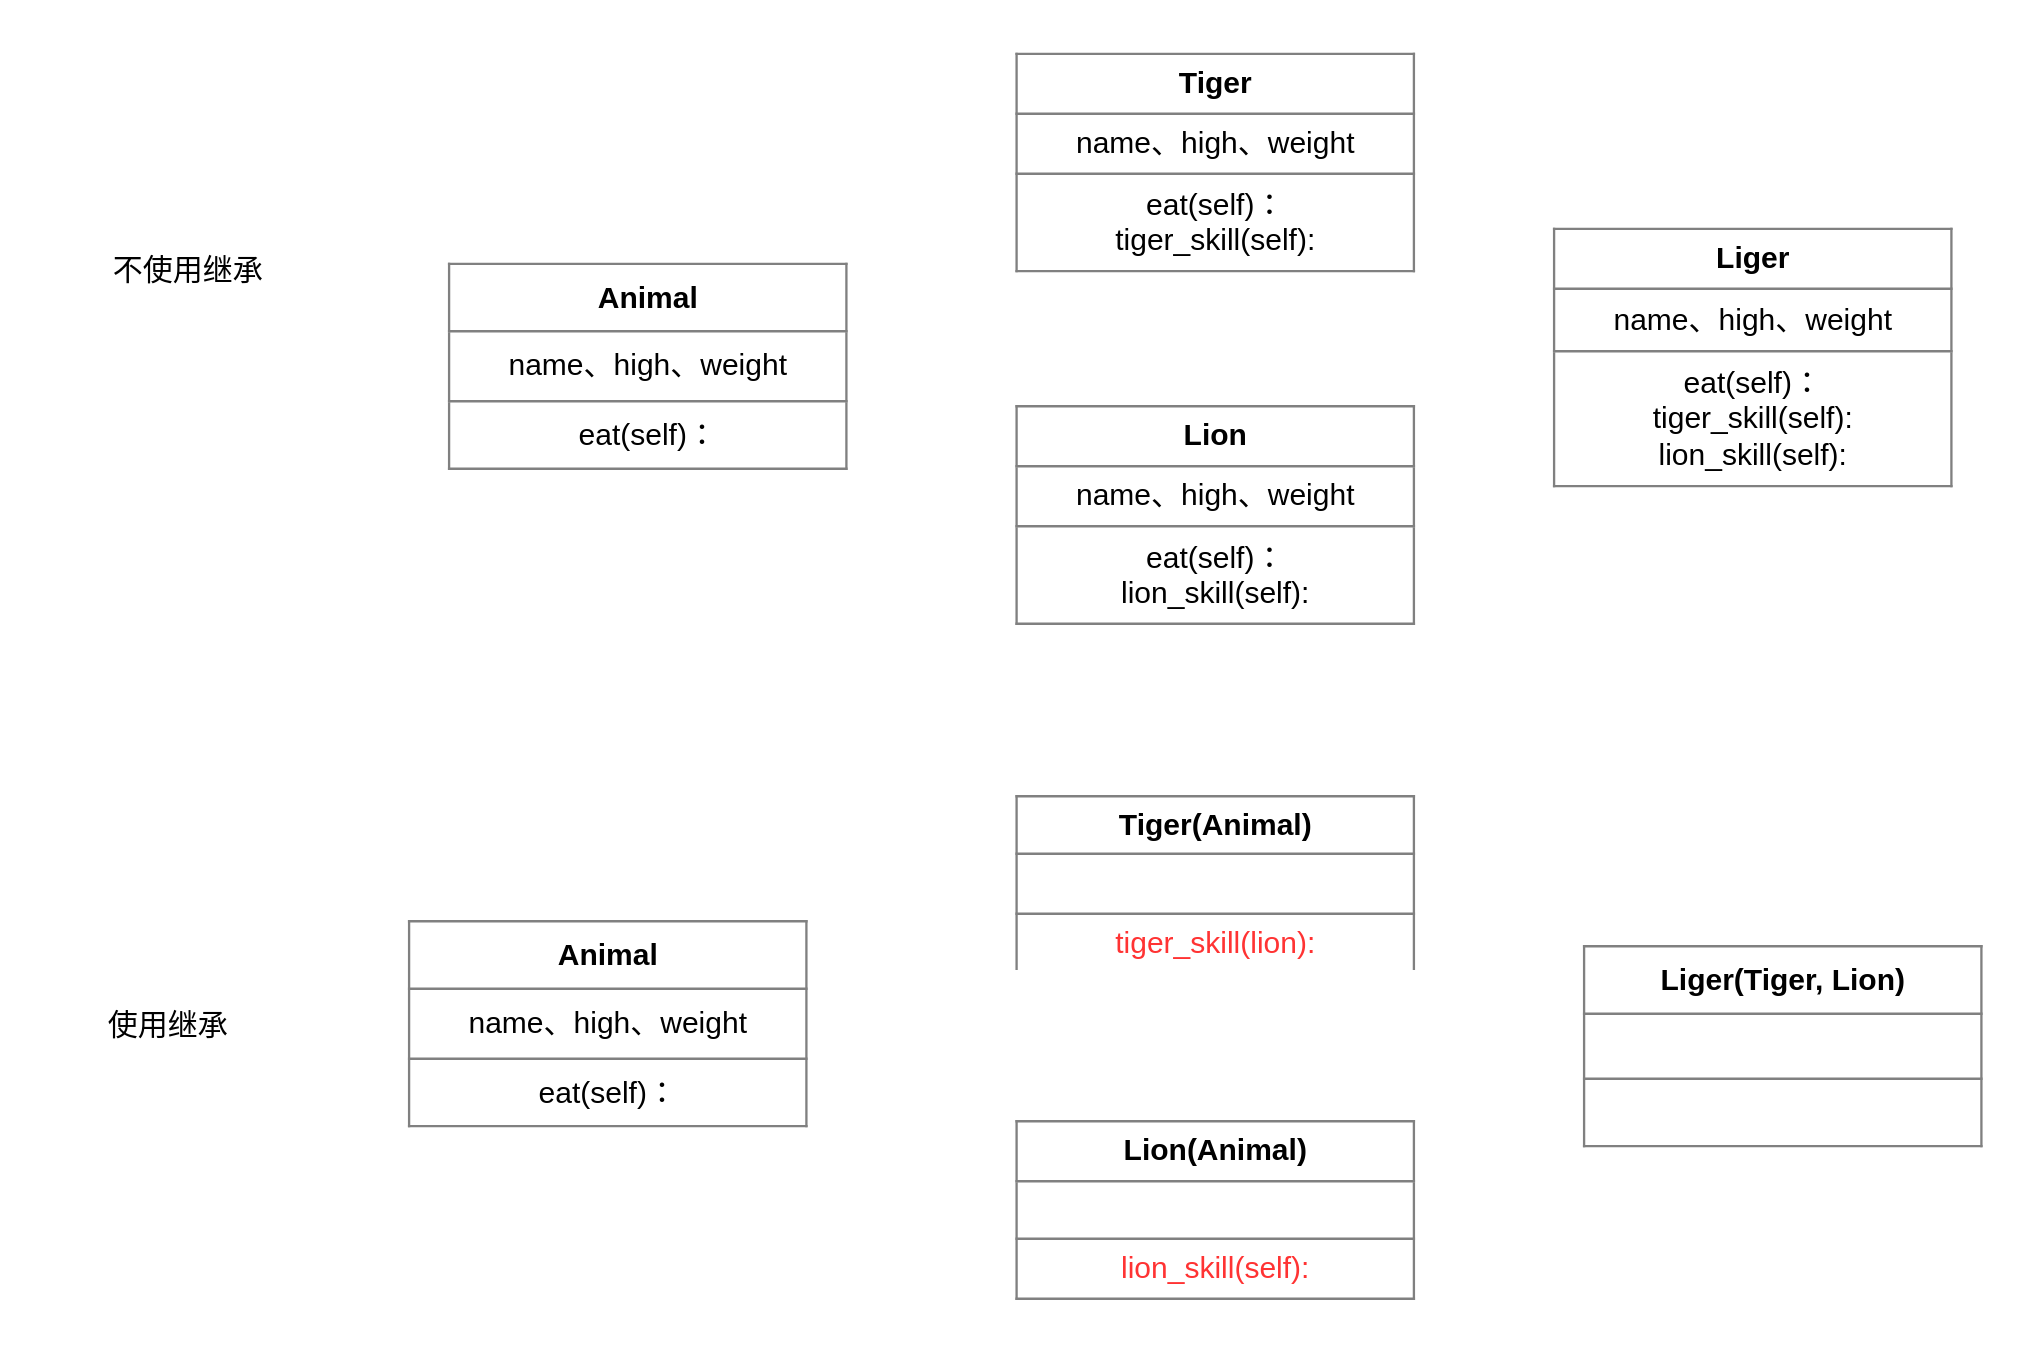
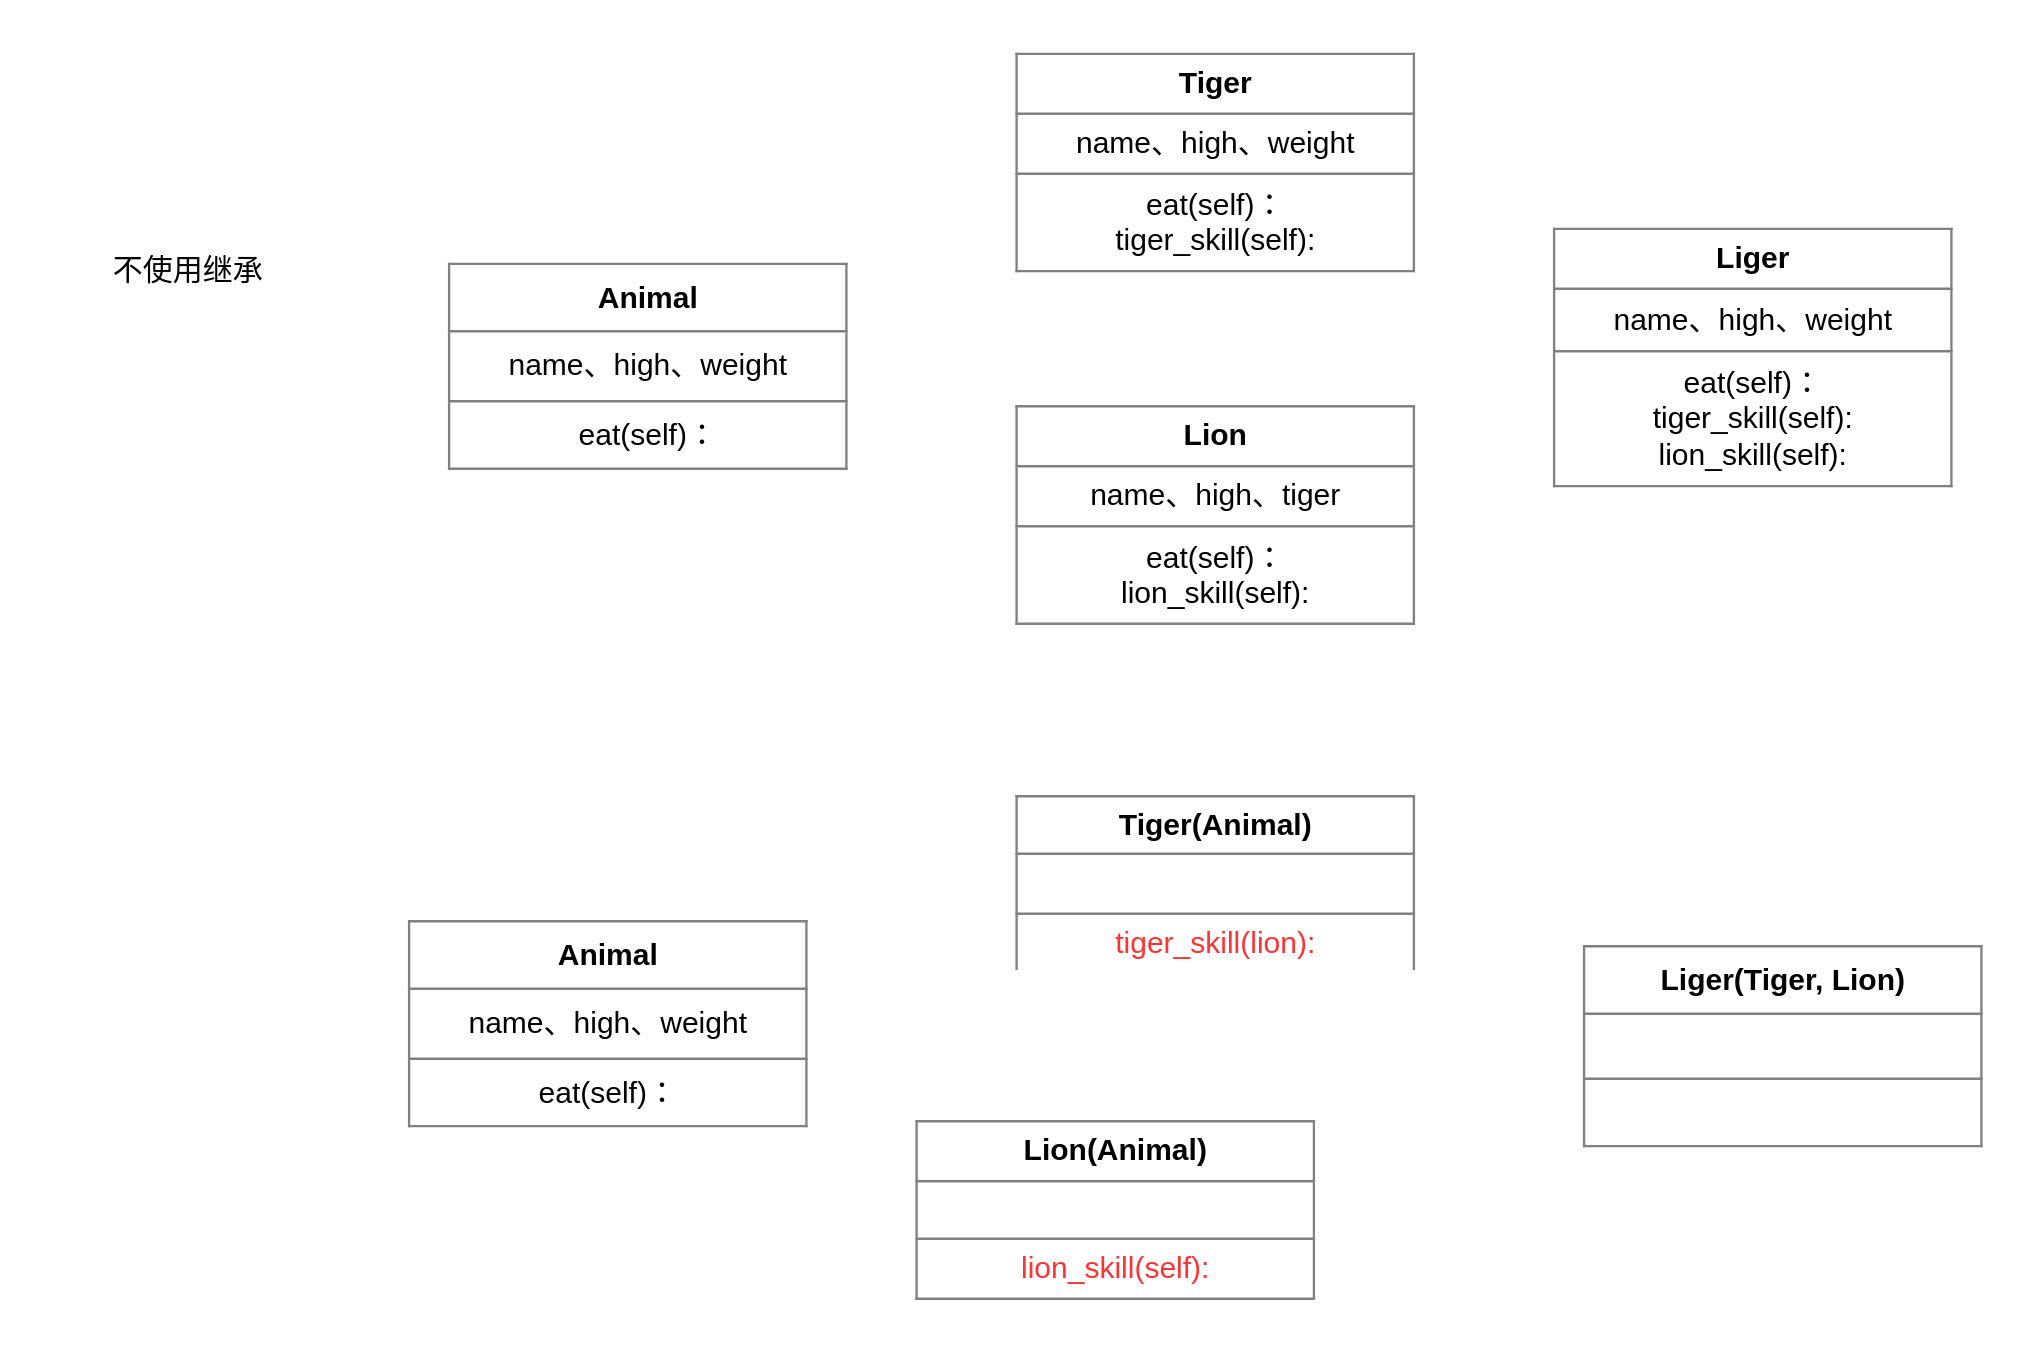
node "Lion name、high、weight eat(self)： lion_skill(self):": label "Lion name、high、weight eat(self)： lion_skill(self):" -> "Lion name、high、tiger eat(self)： lion_skill(self):"
node "使用继承": removed
node "Lion(Animal) lion_skill(self):": moved (1215, 1211) -> (1115, 1211)
